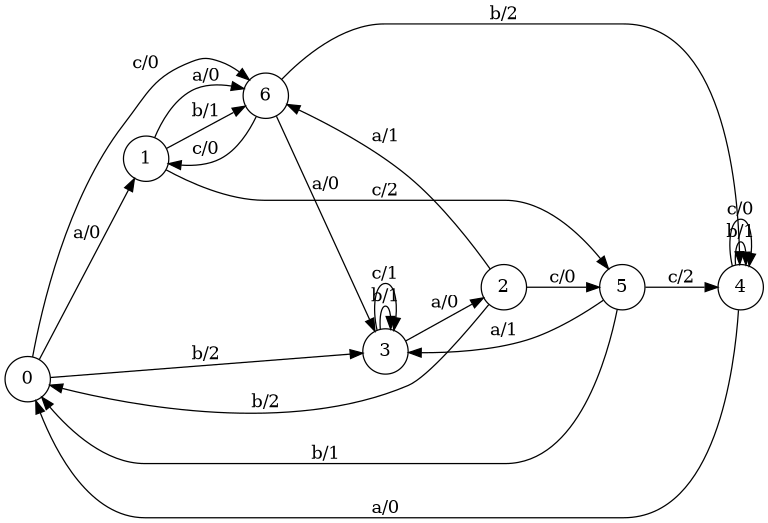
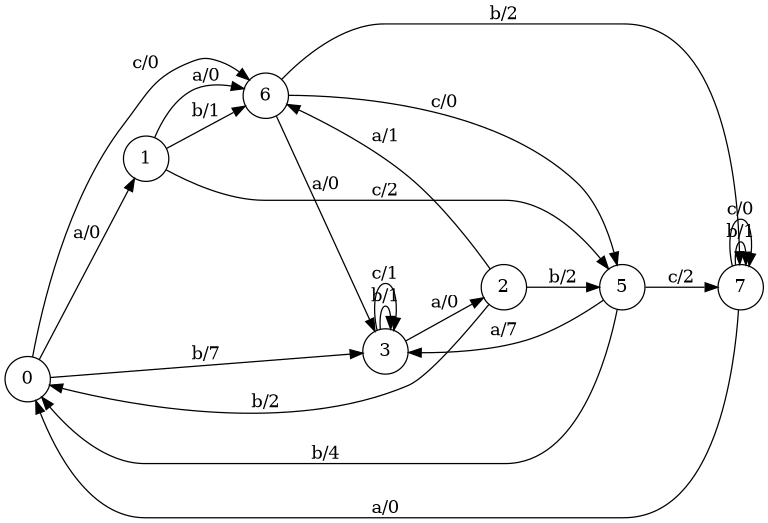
edge "6" -> "1": now "6" -> "5"
edge "2" -> "5": label "c/0" -> "b/2"
node "4": label "4" -> "7"
edge "5" -> "3": label "a/1" -> "a/7"
edge "0" -> "3": label "b/2" -> "b/7"
edge "5" -> "0": label "b/1" -> "b/4"
